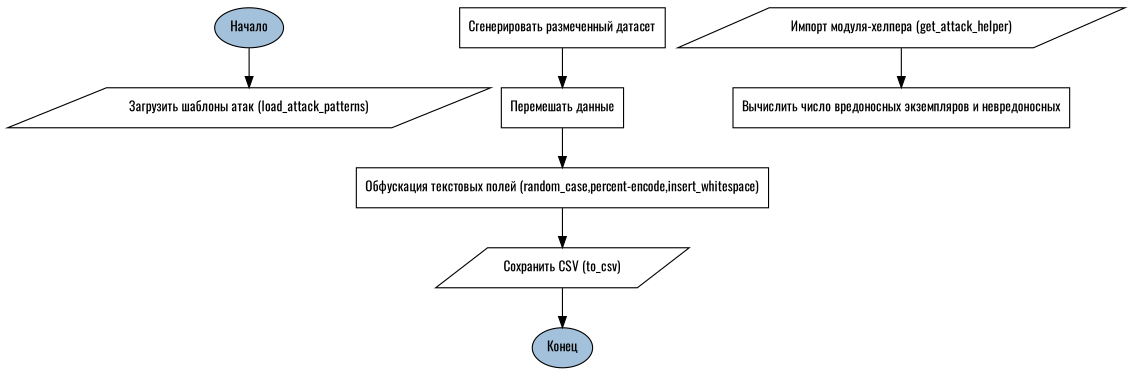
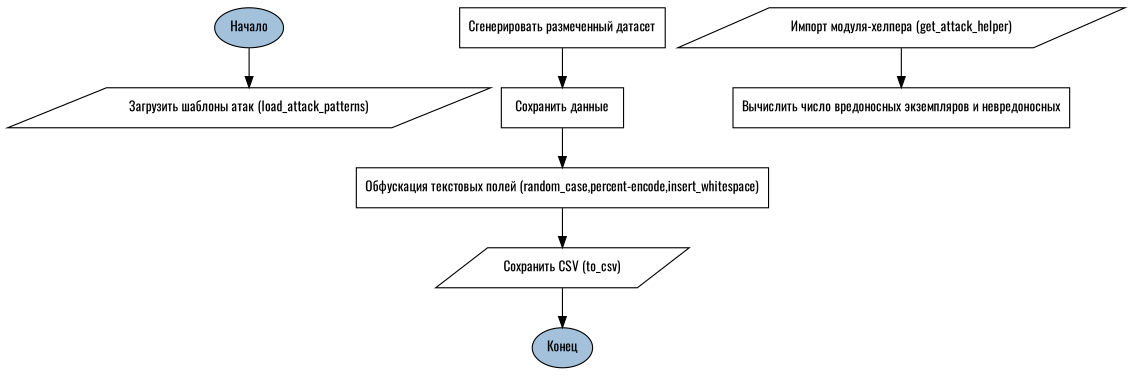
node "Перемешать данные": label "Перемешать данные" -> "Сохранить данные"
